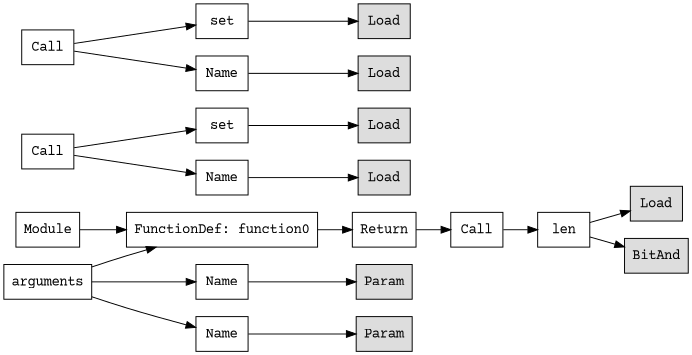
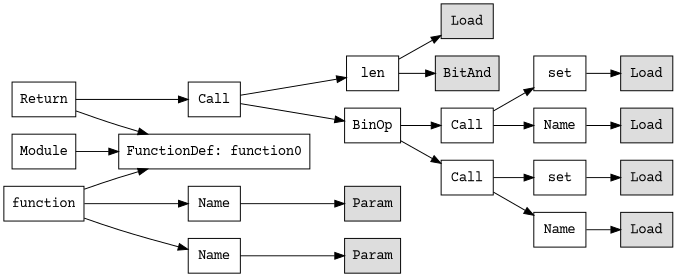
node "BinOp": added
edge "FunctionDef: function0" -> "Return": reversed
node "arguments": label "arguments" -> "function"
